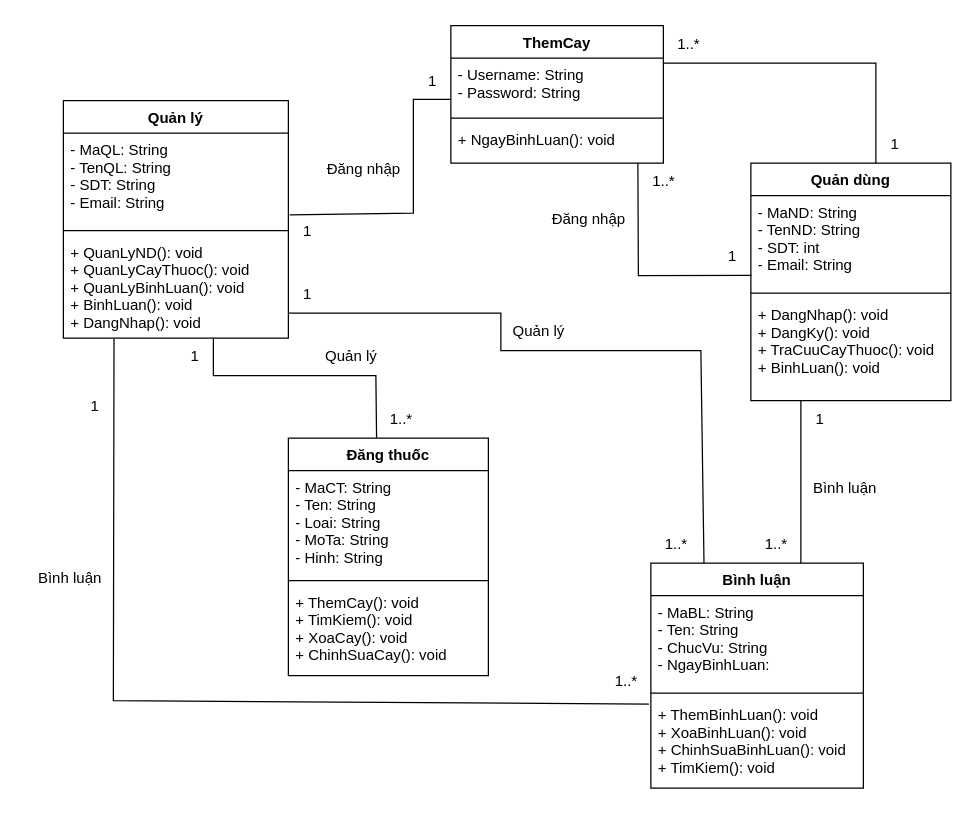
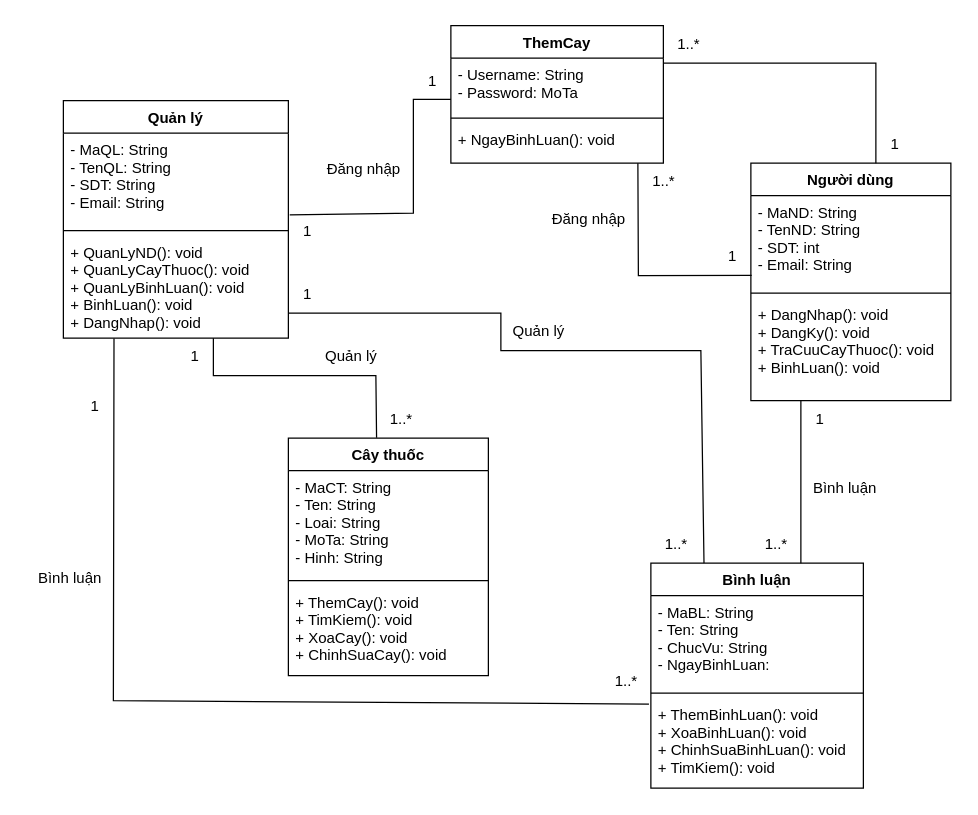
node "- Username: String - Password: String": label "- Username: String - Password: String" -> "- Username: String - Password: MoTa"
node "Quản dùng": label "Quản dùng" -> "Người dùng"
node "Đăng thuốc": label "Đăng thuốc" -> "Cây thuốc"
